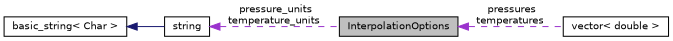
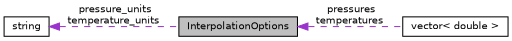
node "basic_string< Char >": removed
